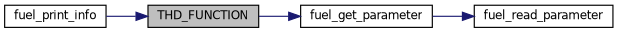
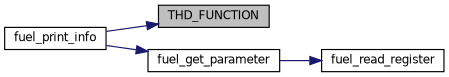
edge "THD_FUNCTION" -> "fuel_get_parameter": now "fuel_print_info" -> "fuel_get_parameter"
node "fuel_read_parameter": label "fuel_read_parameter" -> "fuel_read_register"
